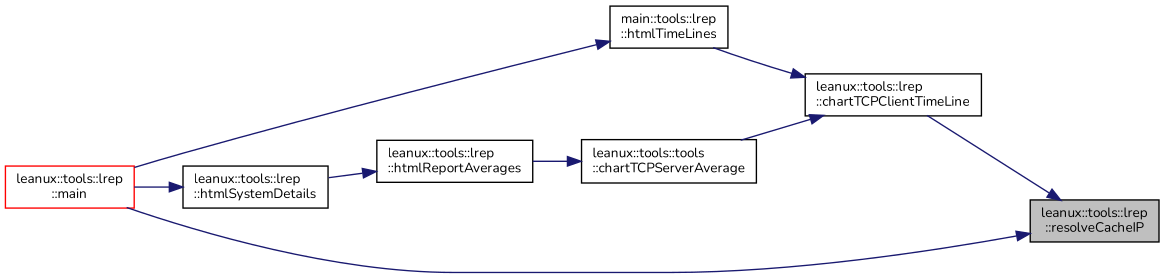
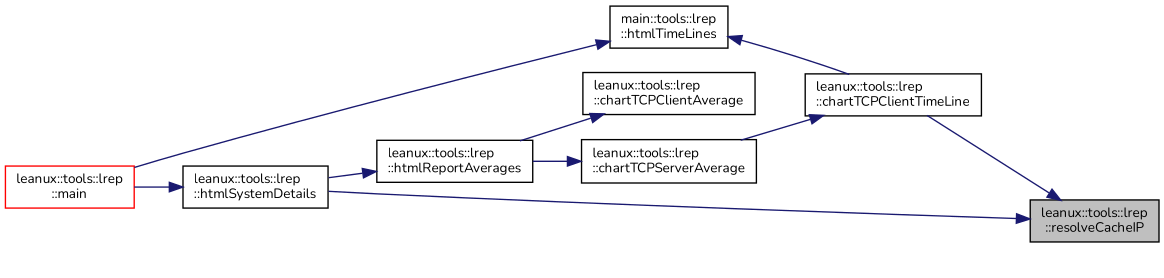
edge "main::tools::lrep ::htmlTimeLines" -> "leanux::tools::lrep ::chartTCPClientTimeLine": reversed
node "leanux::tools::lrep ::chartTCPClientAverage": added
node "leanux::tools::tools ::chartTCPServerAverage": label "leanux::tools::tools ::chartTCPServerAverage" -> "leanux::tools::lrep ::chartTCPServerAverage"
edge "leanux::tools::lrep ::main" -> "leanux::tools::lrep ::resolveCacheIP": now "leanux::tools::lrep ::htmlSystemDetails" -> "leanux::tools::lrep ::resolveCacheIP"
